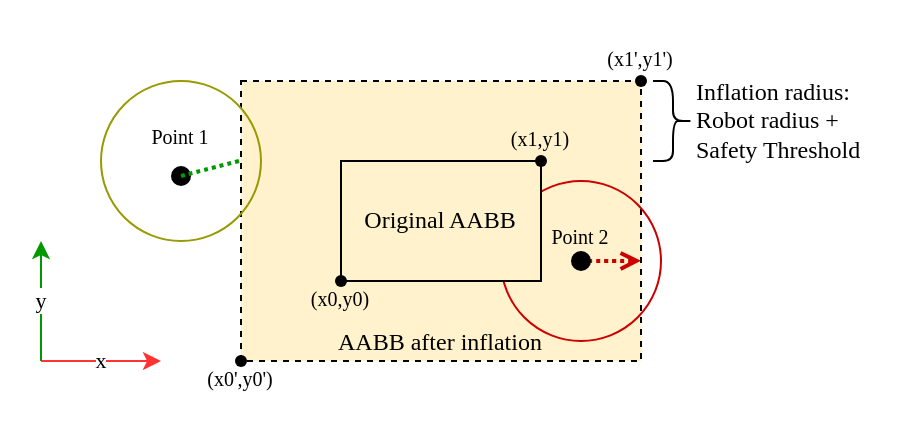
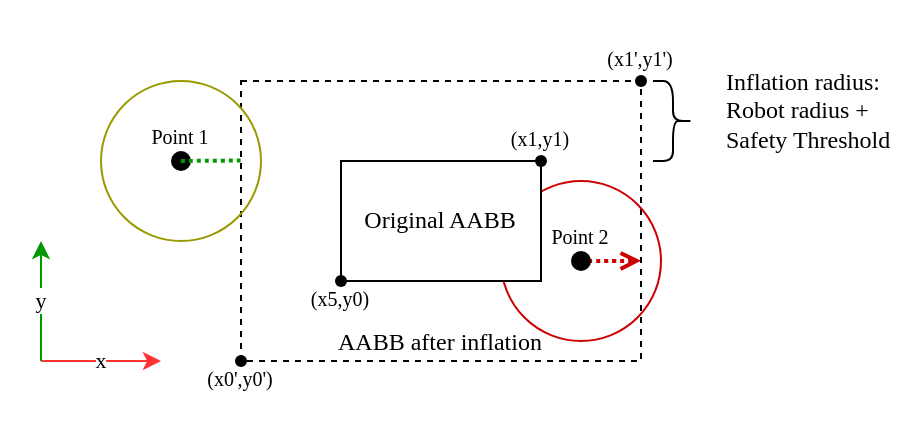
node "Inflation radius: Robot radius + Safety Threshold": moved (783, 121) -> (813, 111)
node "Point 1": size 80x110 -> 80x80
node "Original AABB": fillcolor #fff2cc -> #ffffff
node "(x0,y0)": label "(x0,y0)" -> "(x5,y0)"
node "AABB after inflation": fillcolor #fff2cc -> #ffffff
